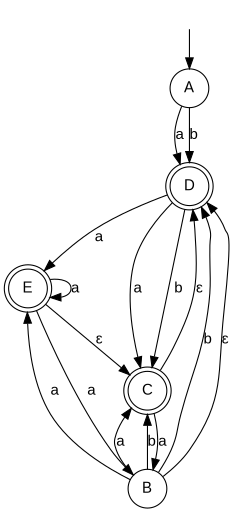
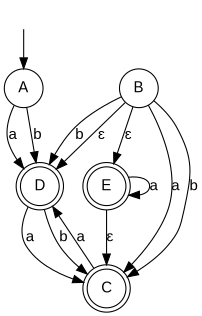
edge "D" -> "E": removed, label "a"
edge "C" -> "D": label "ɛ" -> "a"
edge "B" -> "E": label "a" -> "ɛ"
edge "E" -> "B": removed, label "a"
edge "C" -> "B": removed, label "a"
